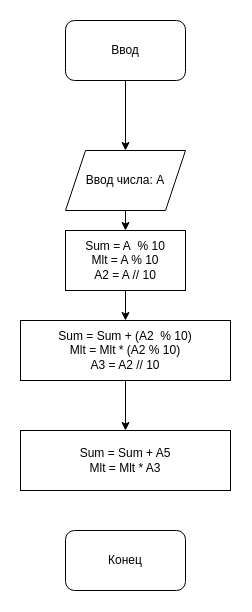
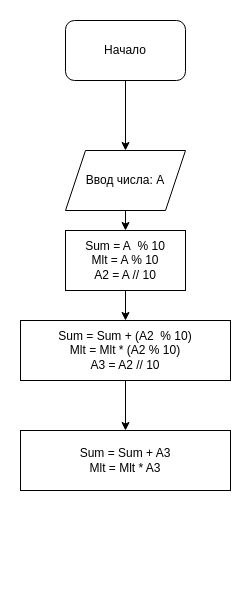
node "Ввод": label "Ввод" -> "Начало"
node "Sum = Sum + A5 Mlt = Mlt * A3": label "Sum = Sum + A5 Mlt = Mlt * A3" -> "Sum = Sum + A3 Mlt = Mlt * A3"
node "Конец": removed
